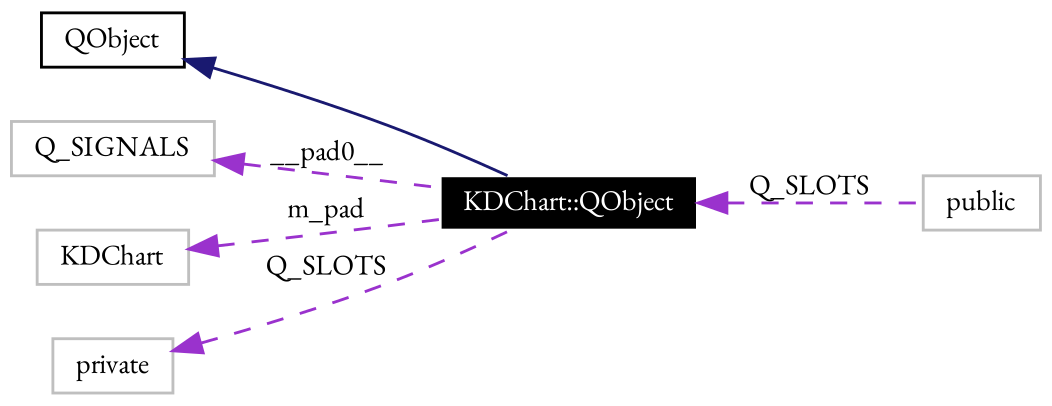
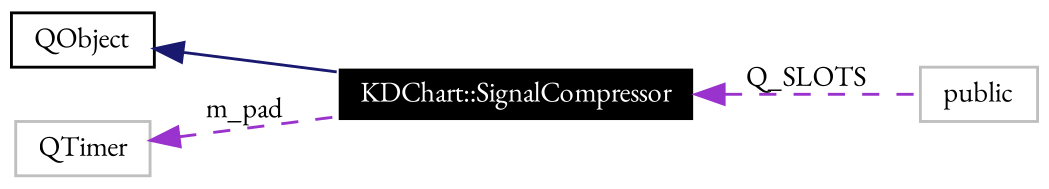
node "Q_SIGNALS": removed
node "KDChart::QObject": label "KDChart::QObject" -> "KDChart::SignalCompressor"
node "KDChart": label "KDChart" -> "QTimer"
node "private": removed
